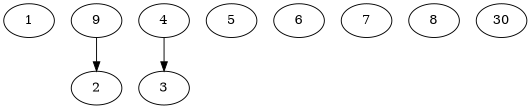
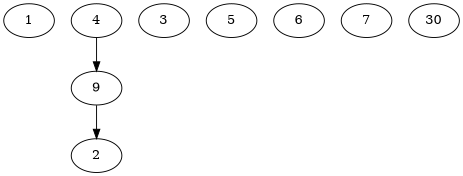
node "8": removed
edge "4" -> "3": now "4" -> "9"
